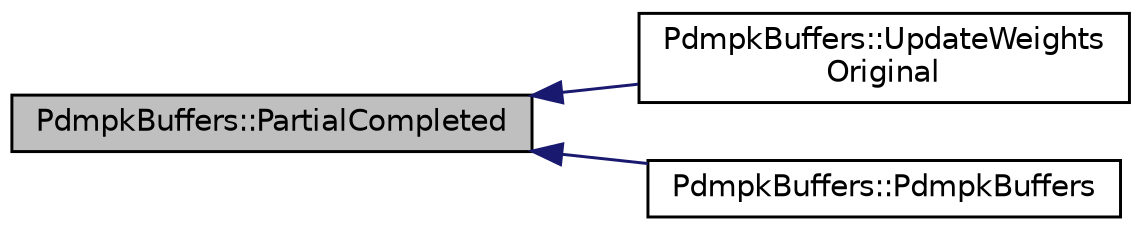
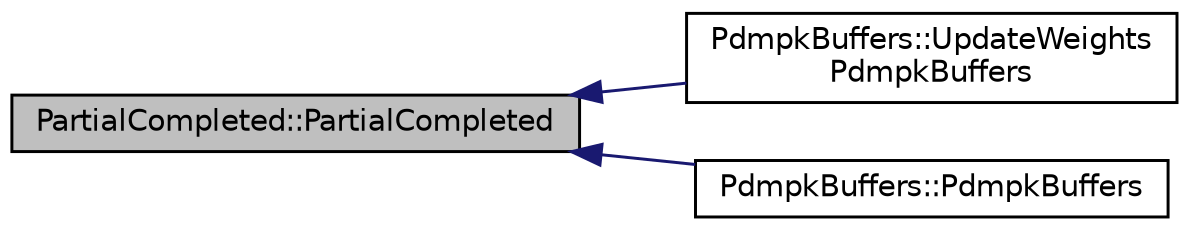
node "PdmpkBuffers::UpdateWeights Original": label "PdmpkBuffers::UpdateWeights Original" -> "PdmpkBuffers::UpdateWeights PdmpkBuffers"
node "PdmpkBuffers::PartialCompleted": label "PdmpkBuffers::PartialCompleted" -> "PartialCompleted::PartialCompleted"
